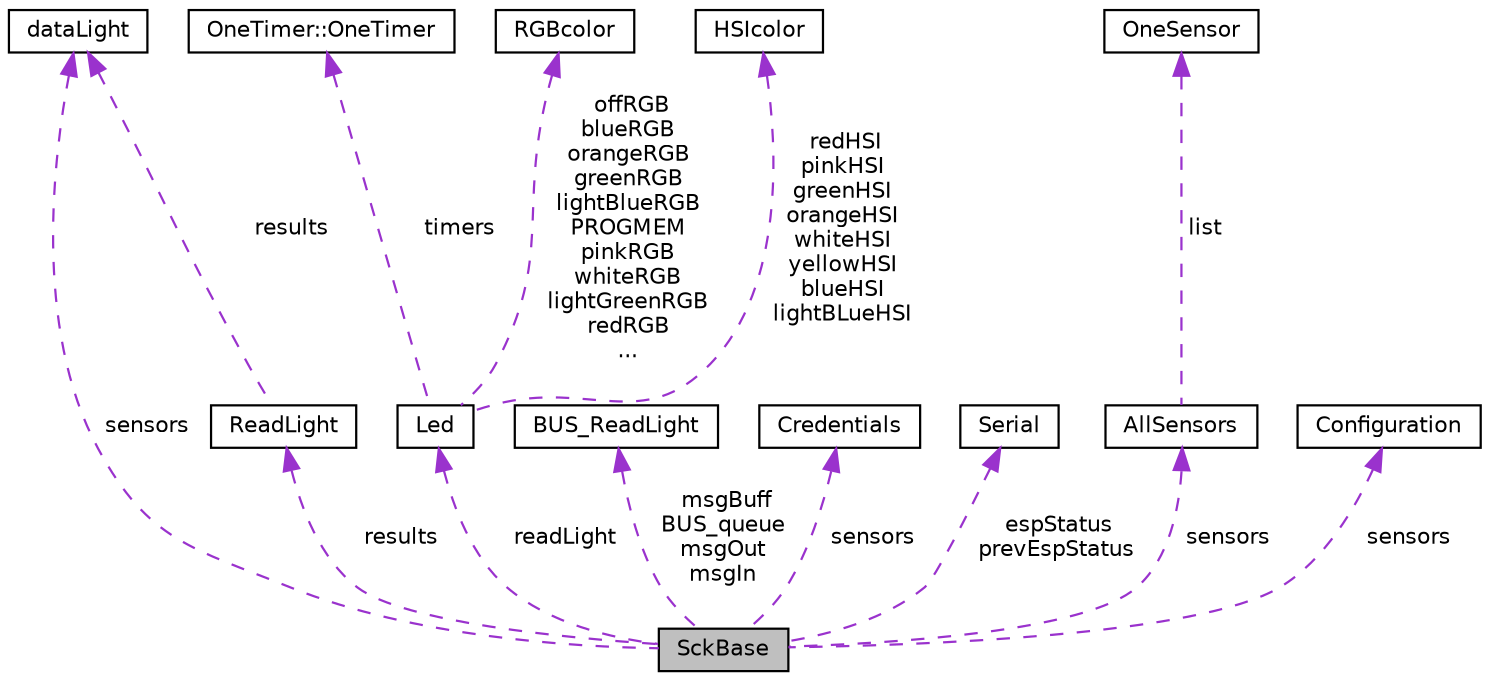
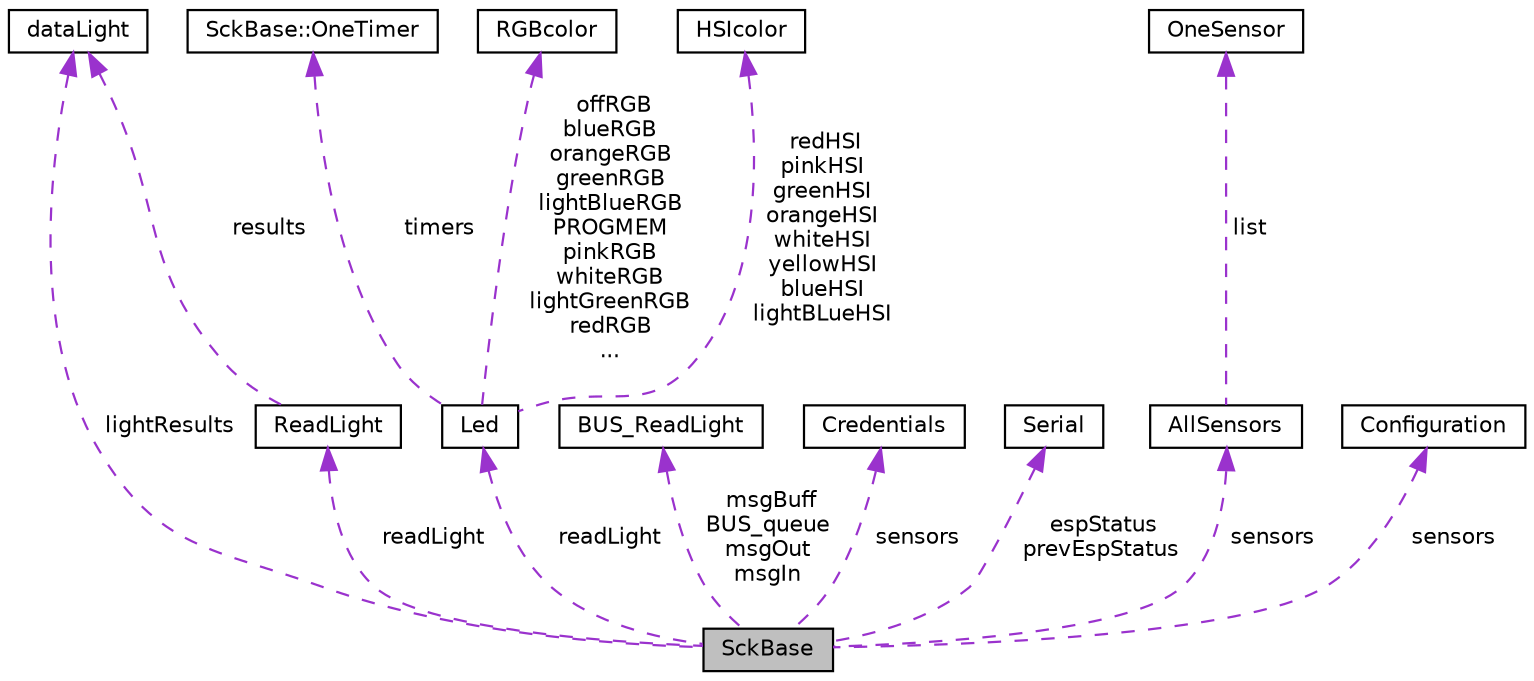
node "OneTimer::OneTimer": label "OneTimer::OneTimer" -> "SckBase::OneTimer"
edge "SckBase" -> "dataLight": label " sensors" -> " lightResults"
edge "SckBase" -> "ReadLight": label " results" -> " readLight"
